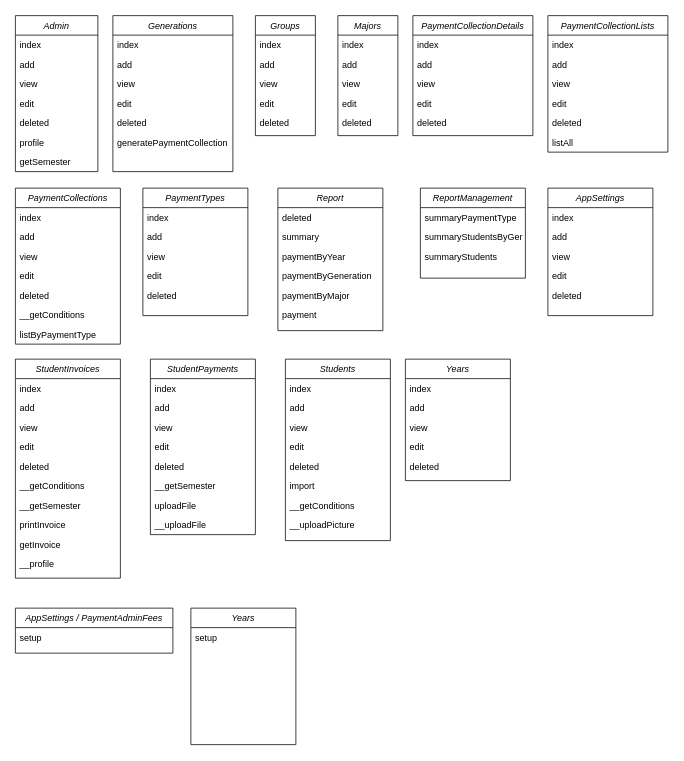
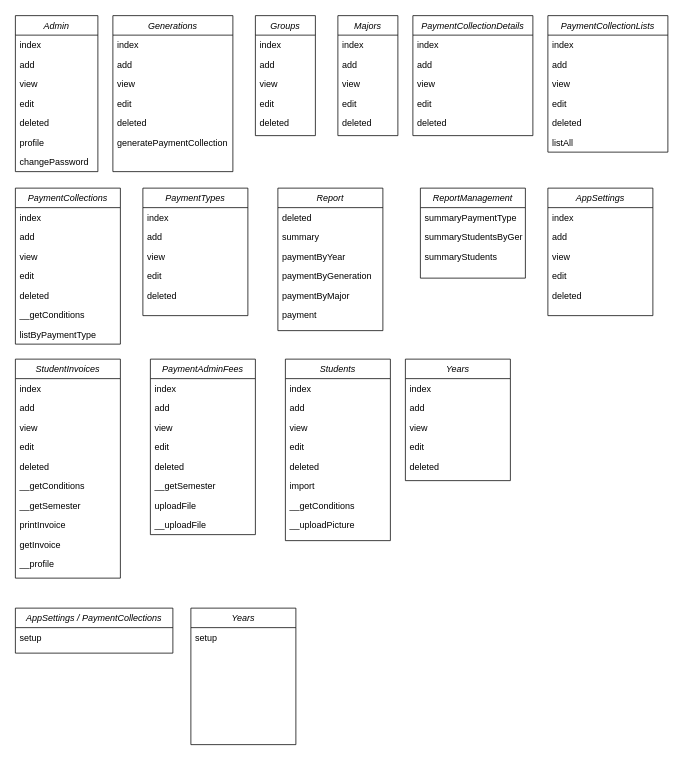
node "getSemester": label "getSemester" -> "changePassword"
node "StudentPayments": label "StudentPayments" -> "PaymentAdminFees"
node "AppSettings / PaymentAdminFees": label "AppSettings / PaymentAdminFees" -> "AppSettings / PaymentCollections"
